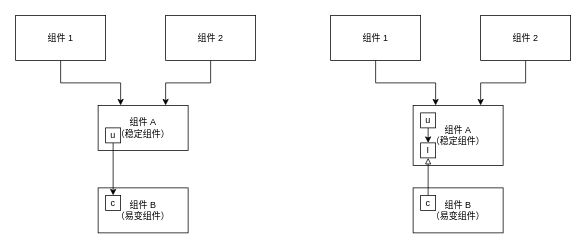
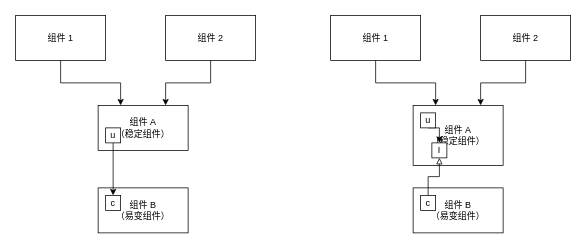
node "I": moved (428, 150) -> (439, 150)
